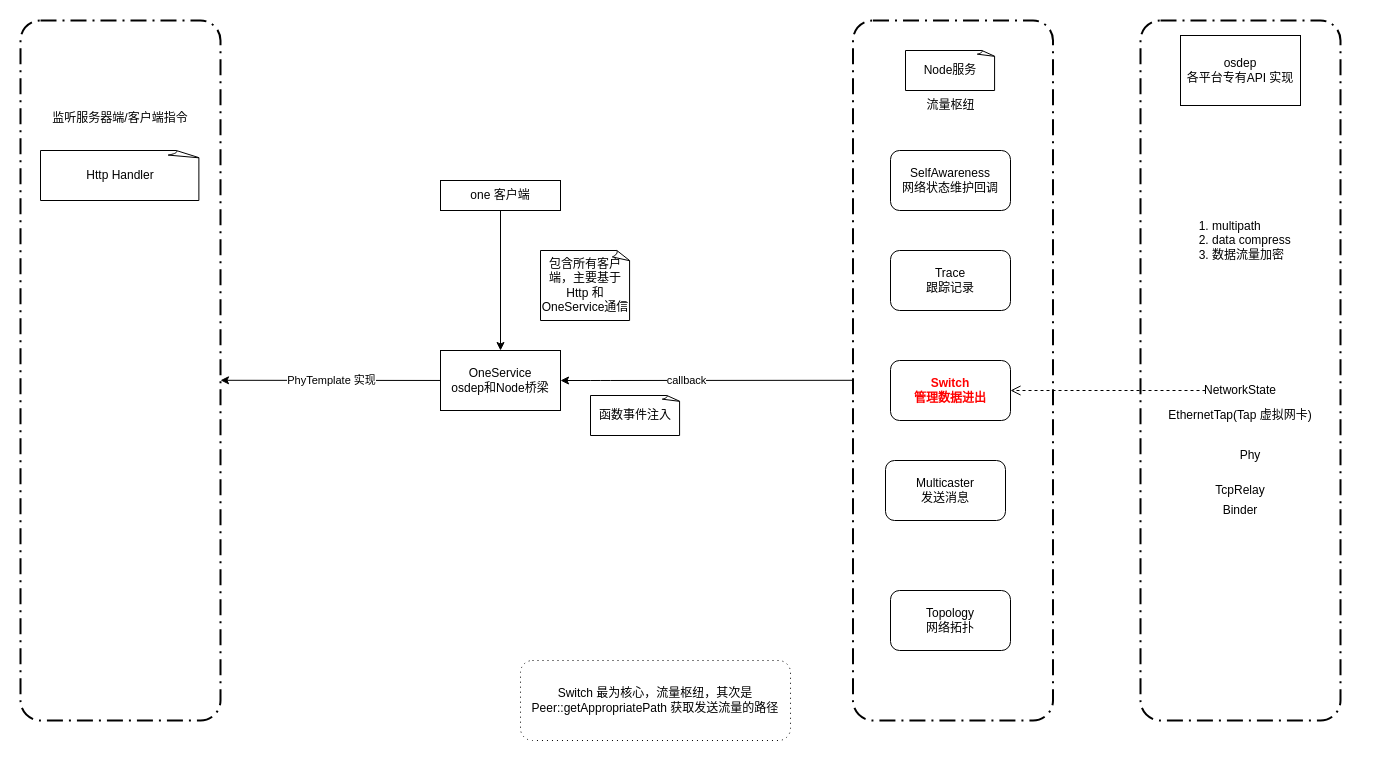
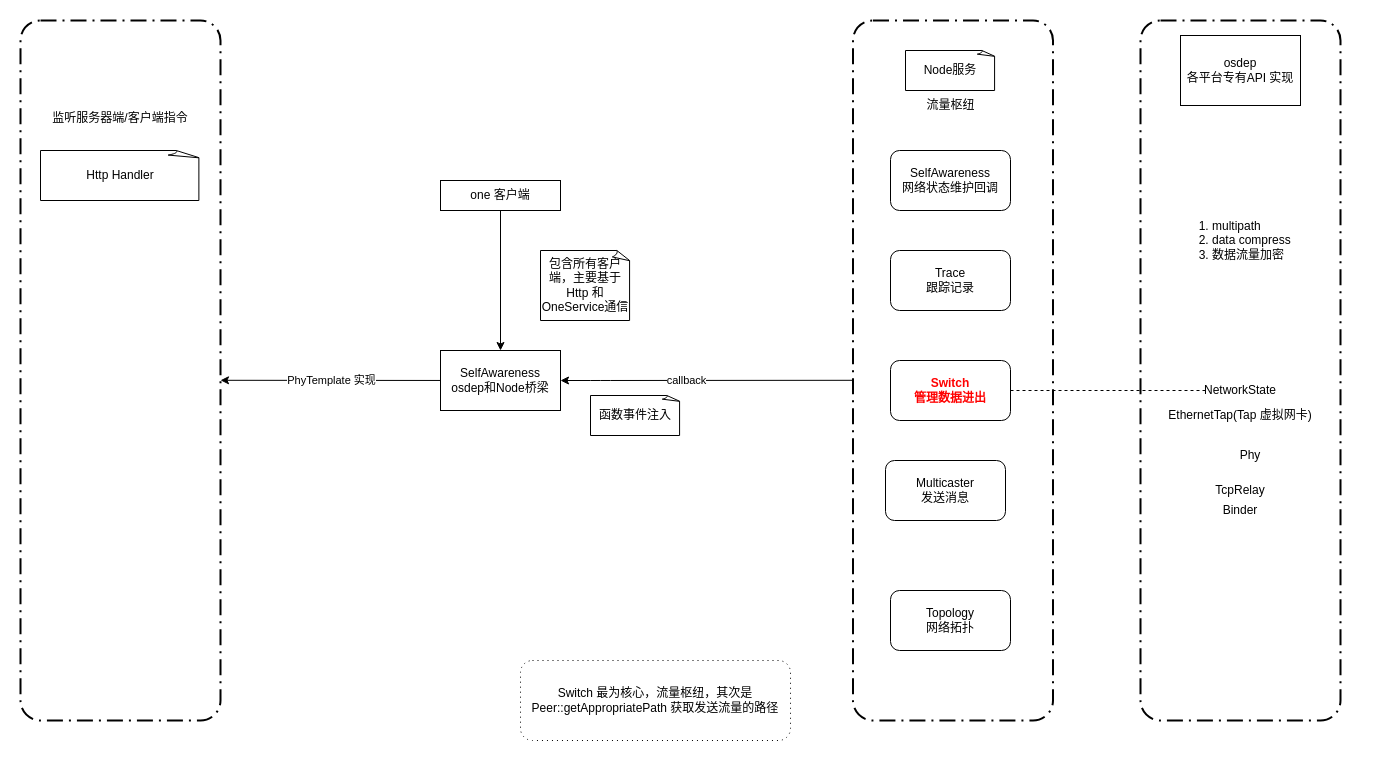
node "OneService osdep和Node桥梁": label "OneService osdep和Node桥梁" -> "SelfAwareness osdep和Node桥梁"
edge "NetworkState" -> "Switch 管理数据进出": arrowhead open -> none
